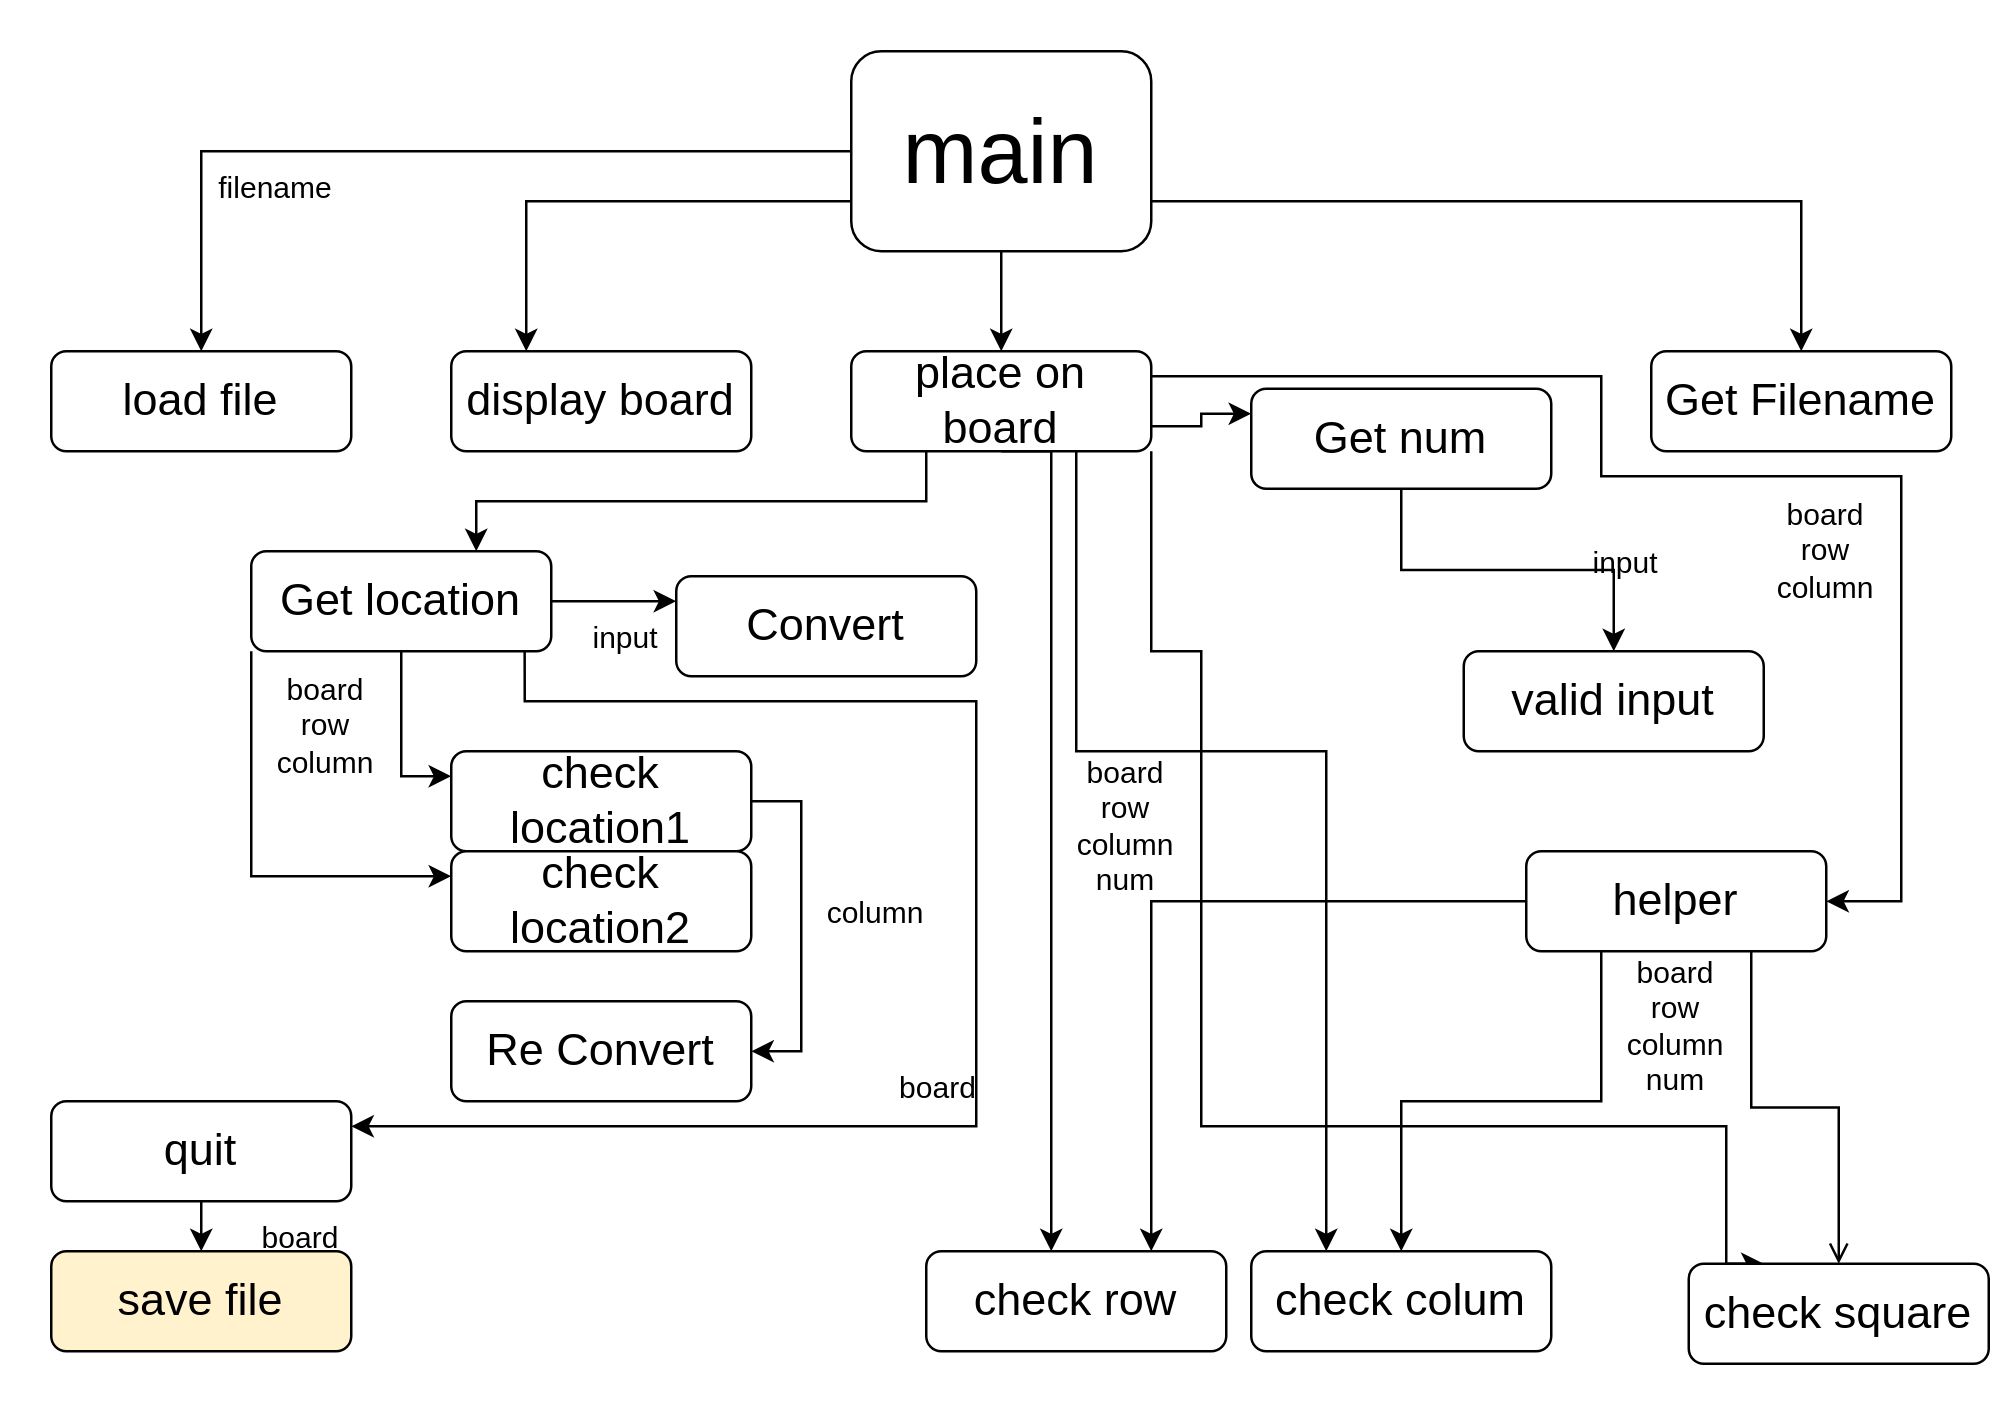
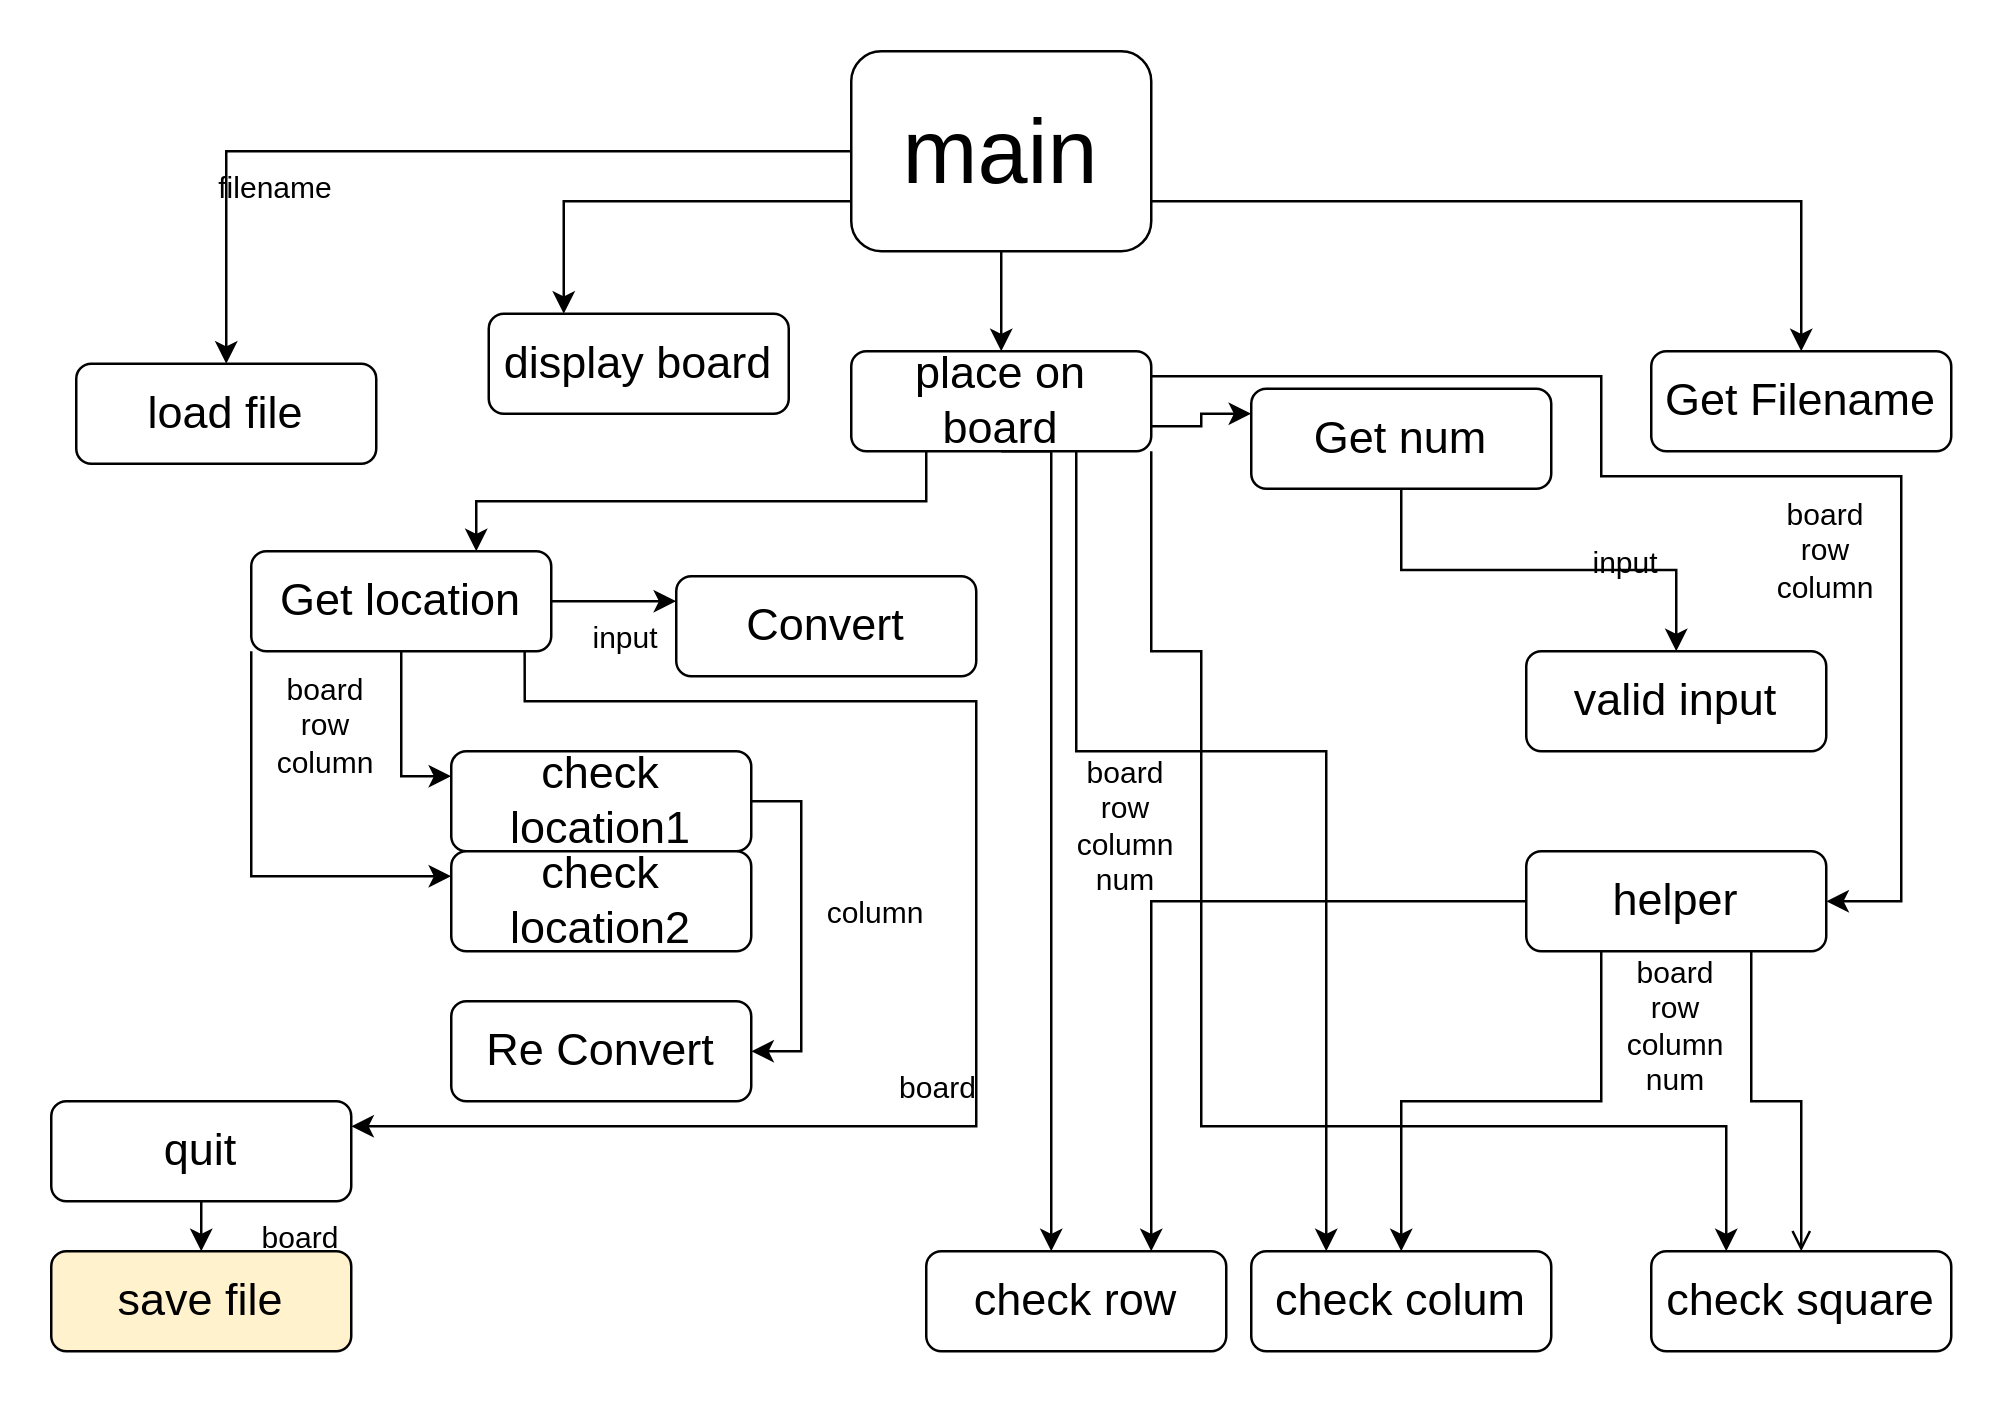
node "load file": moved (201, 401) -> (226, 414)
node "display board": moved (601, 401) -> (639, 364)
node "valid input": moved (1614, 701) -> (1676, 701)
node "check square": moved (1839, 1314) -> (1801, 1301)
